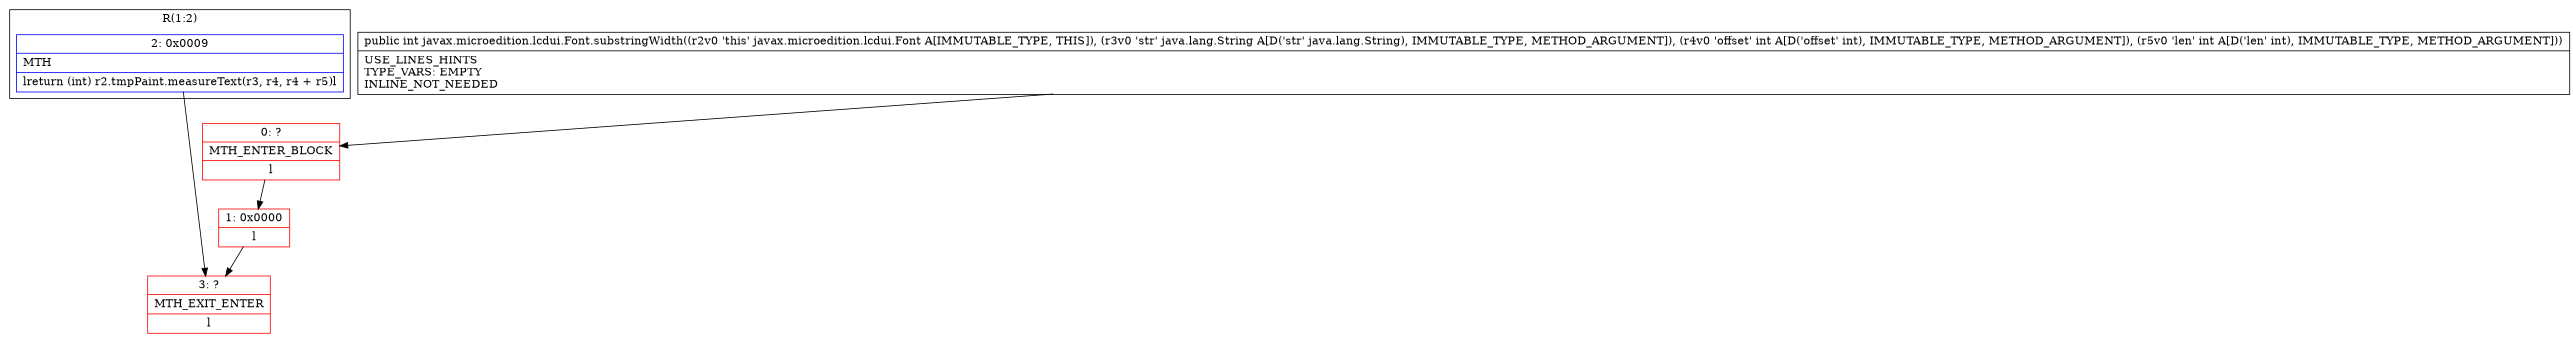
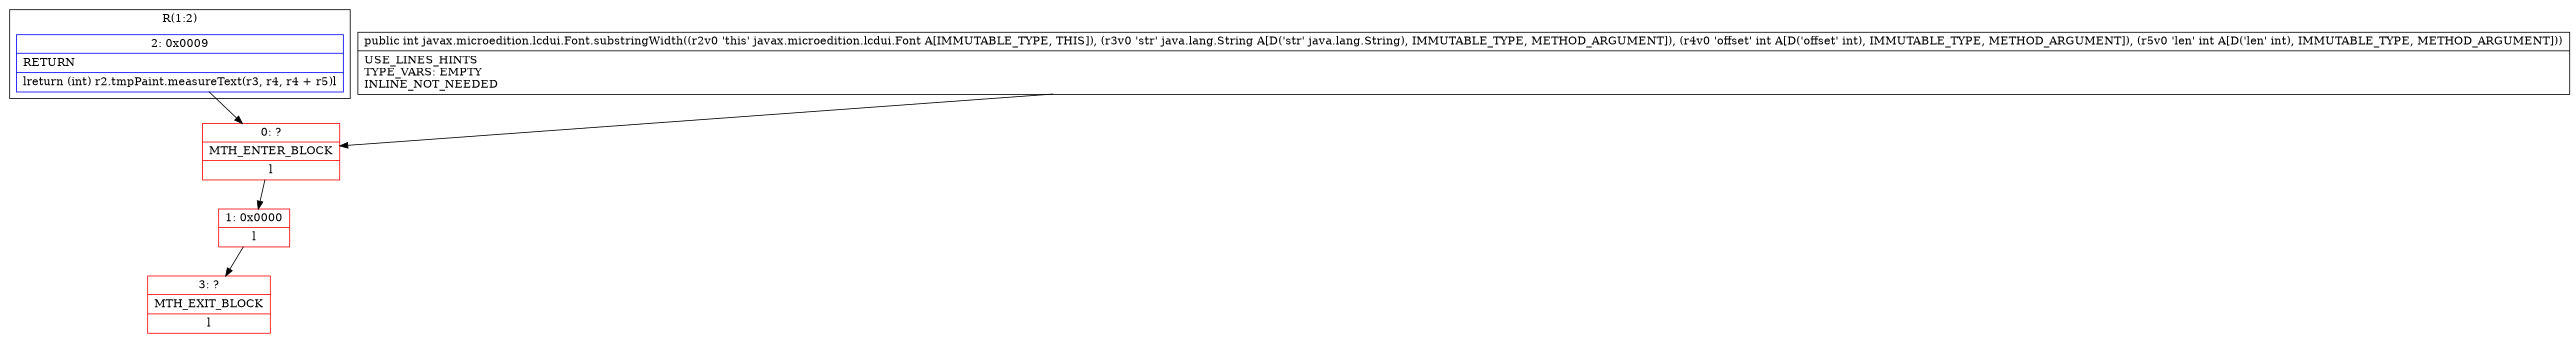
node "2: 0x0009": text "MTH" -> "RETURN"
edge "2: 0x0009" -> "3: ?": now "2: 0x0009" -> "0: ?"
node "3: ?": text "MTH_EXIT_ENTER" -> "MTH_EXIT_BLOCK"
